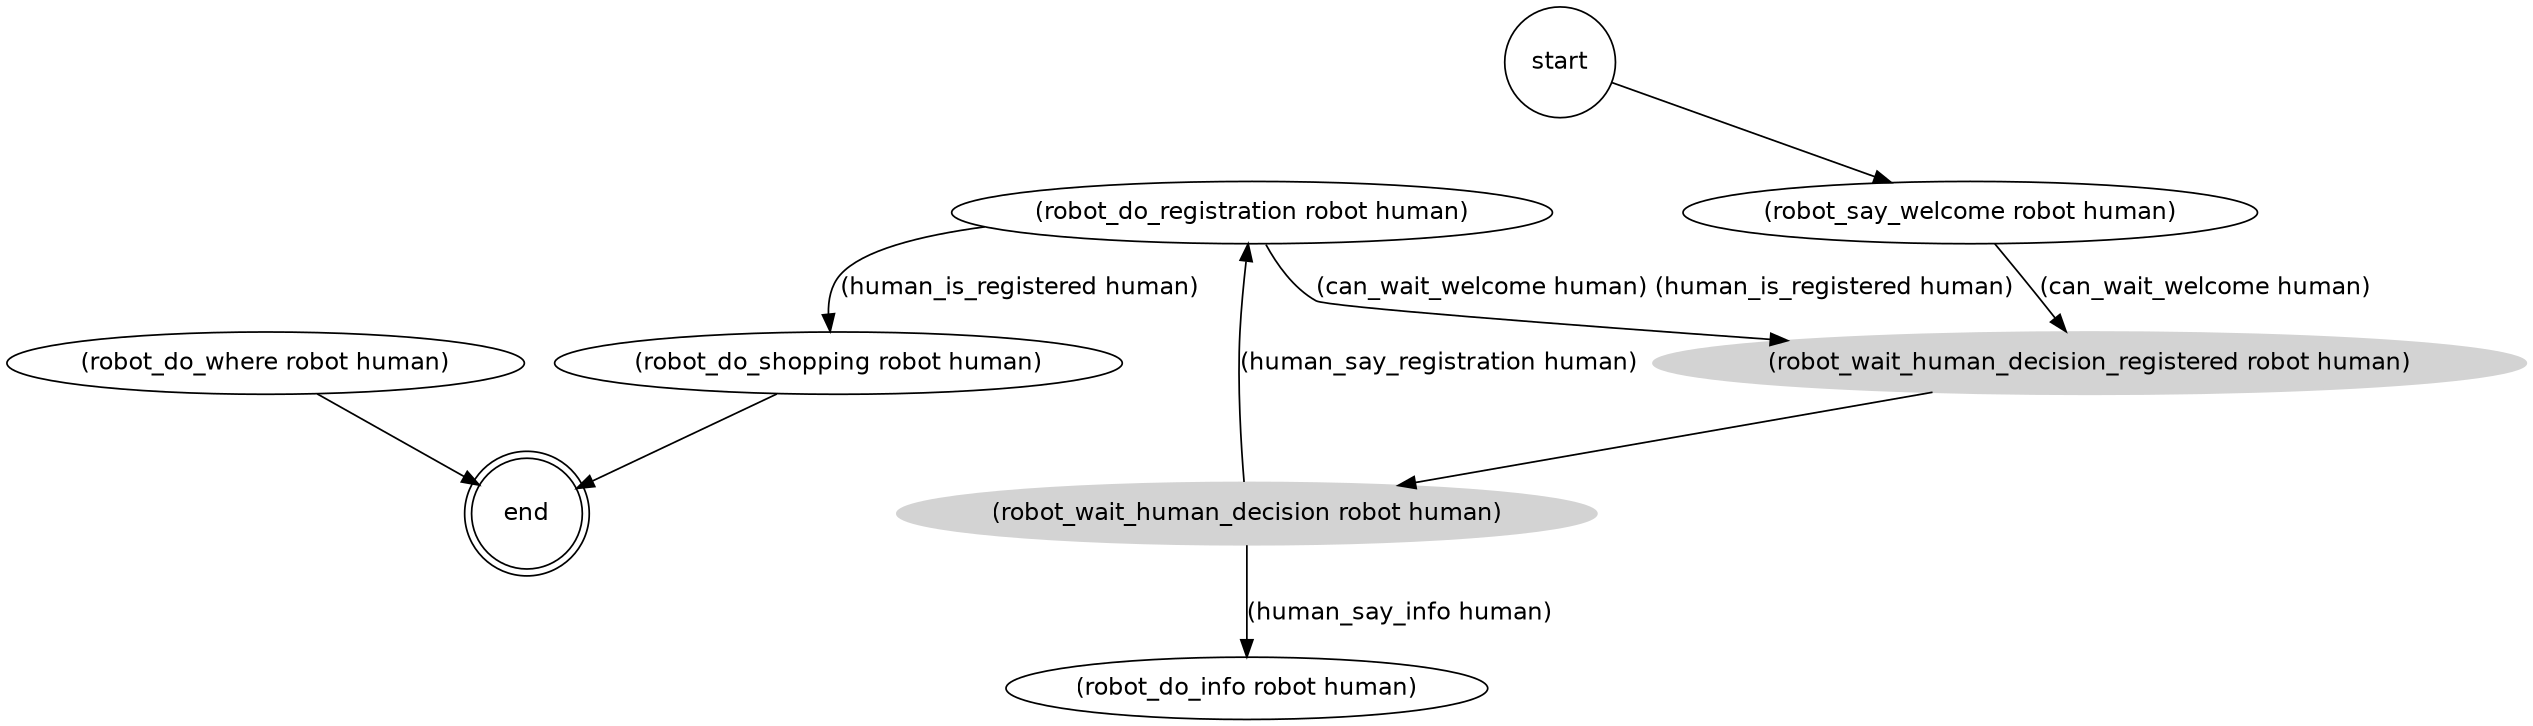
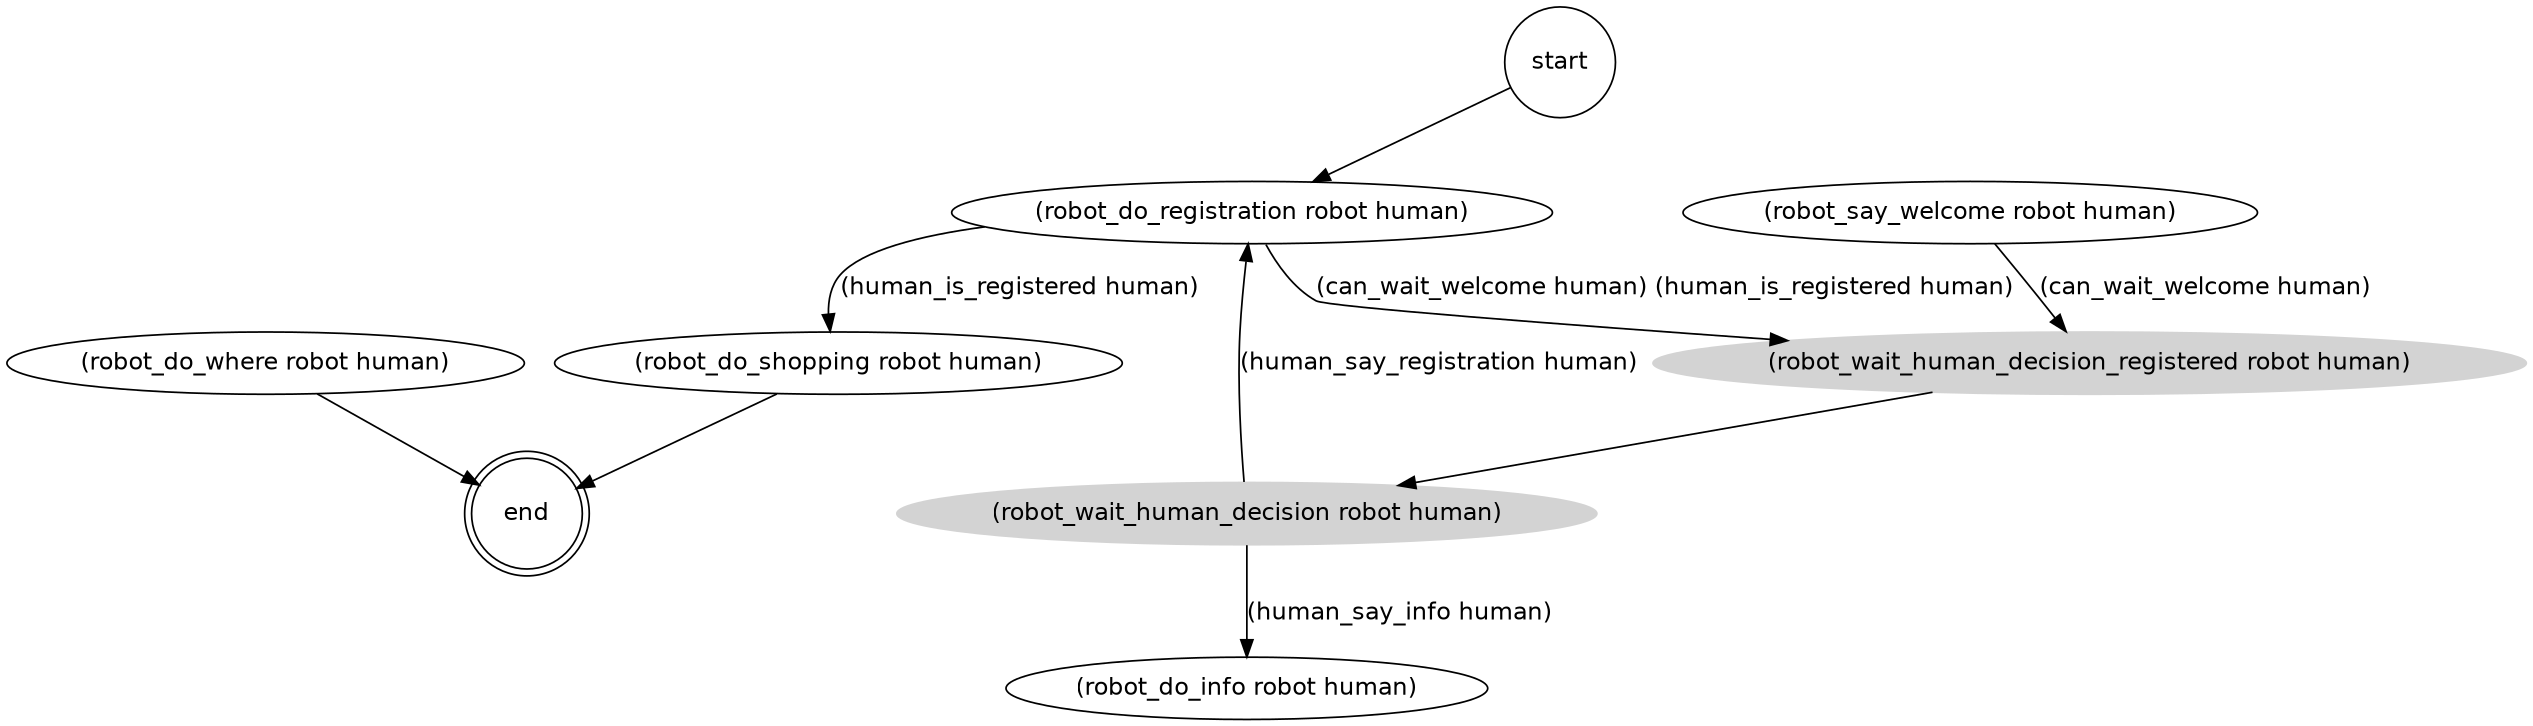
edge "start" -> "(robot_say_welcome robot human)": now "start" -> "(robot_do_registration robot human)"
